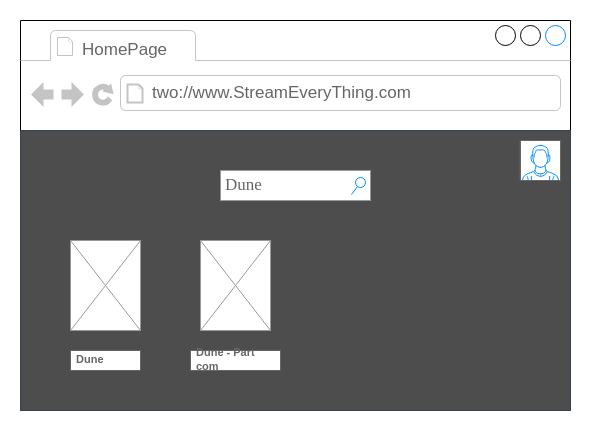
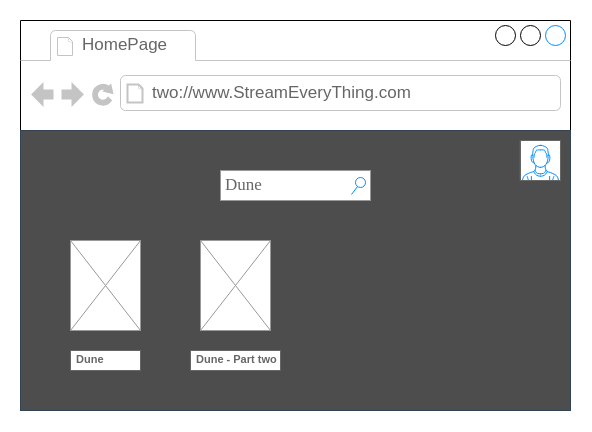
node "HomePage": size 160x35 -> 110x26
node "Dune - Part com": label "Dune - Part com" -> "Dune - Part two"
